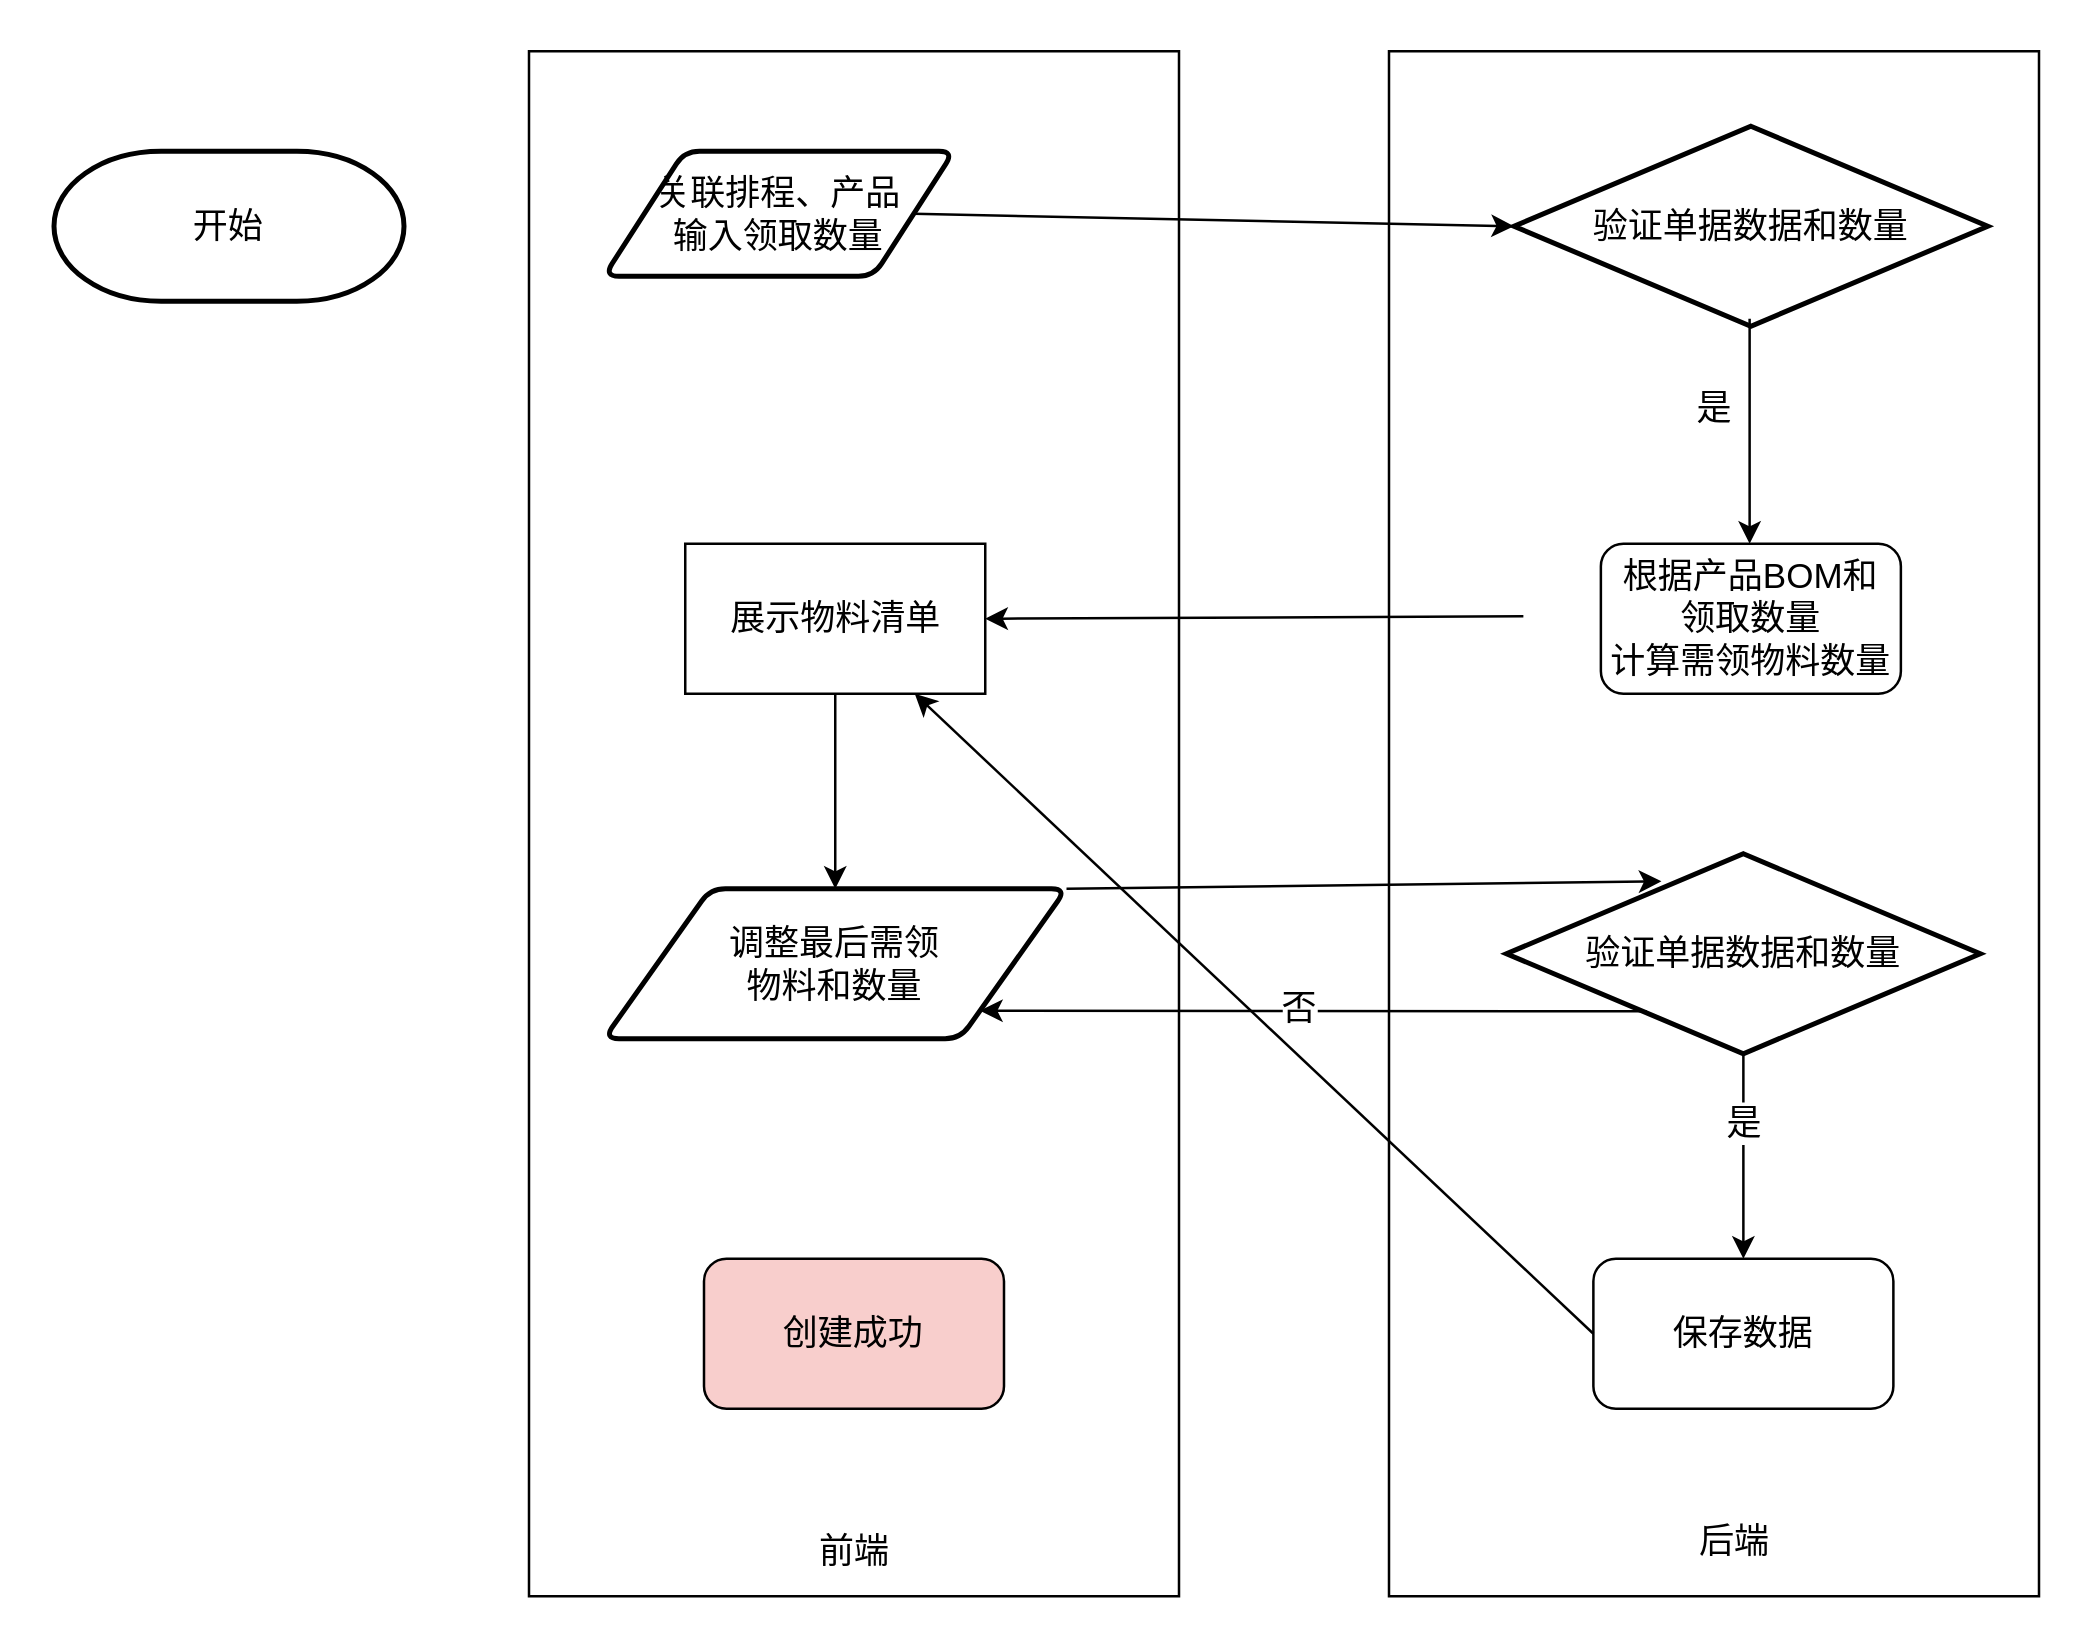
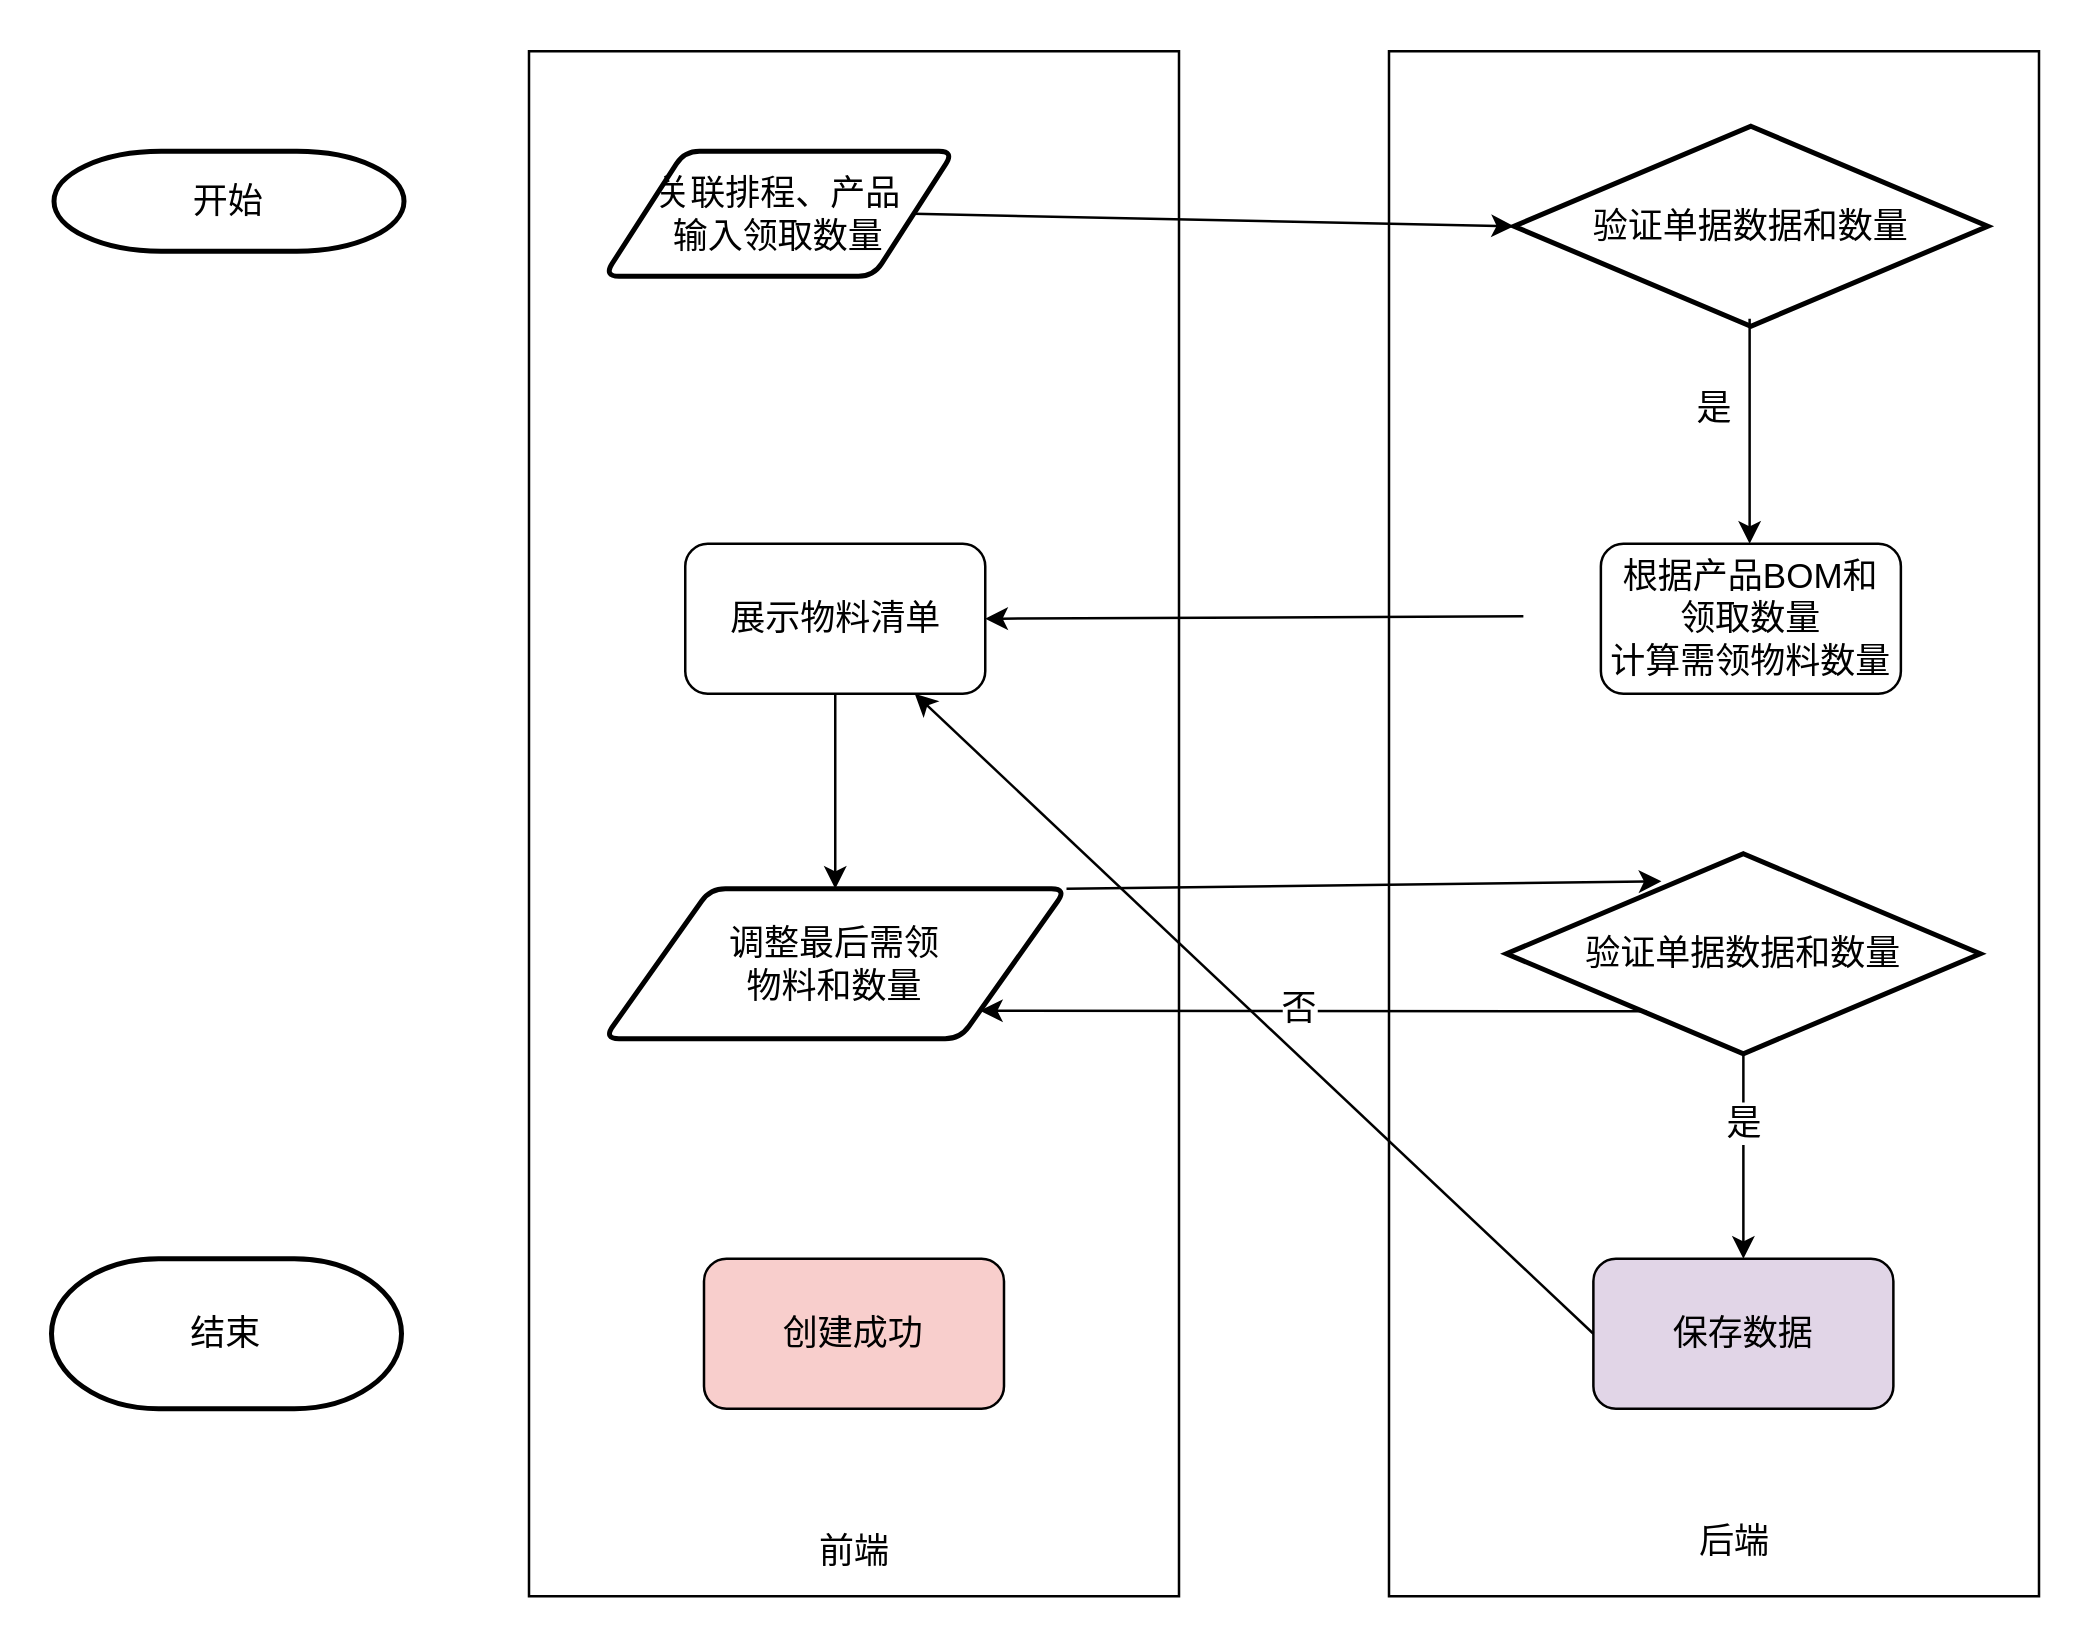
node "开始": size 350x150 -> 350x100
node "展示物料清单": shape rectangle -> rounded rectangle
node "结束": added
node "保存数据": fillcolor #ffffff -> #e1d5e7
